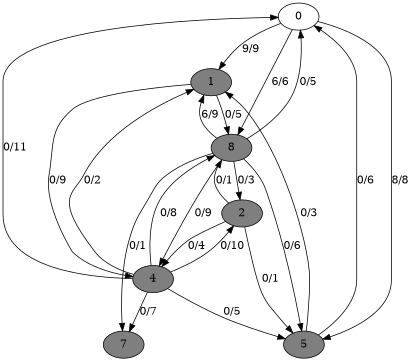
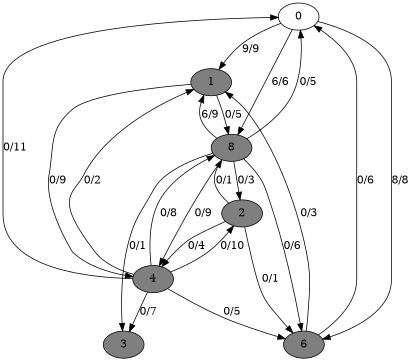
node "7": label "7" -> "3"
node "5": label "5" -> "6"
